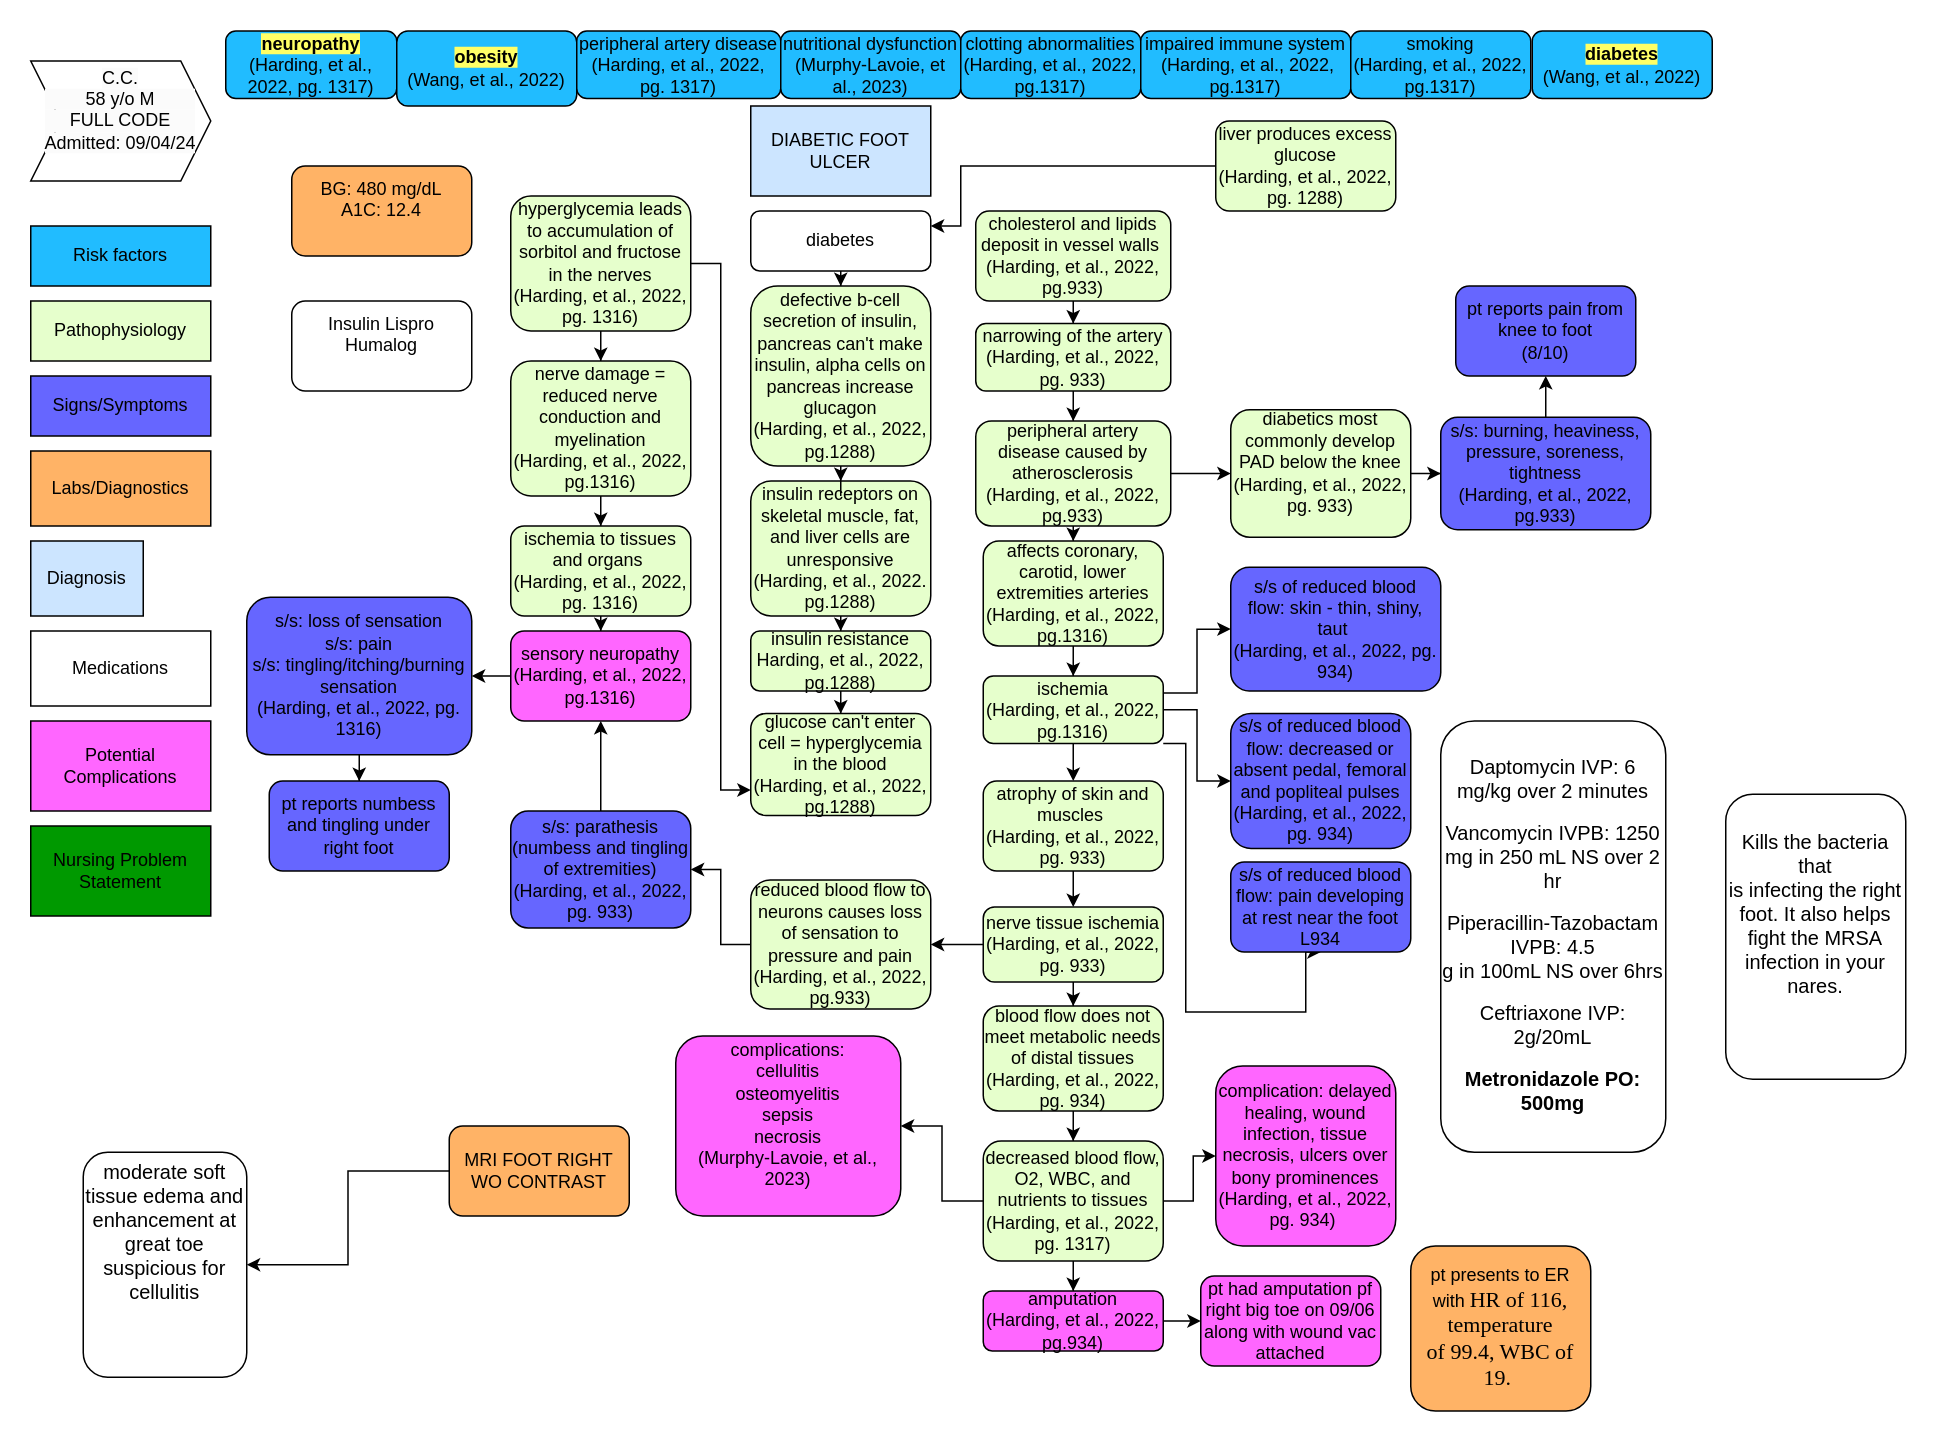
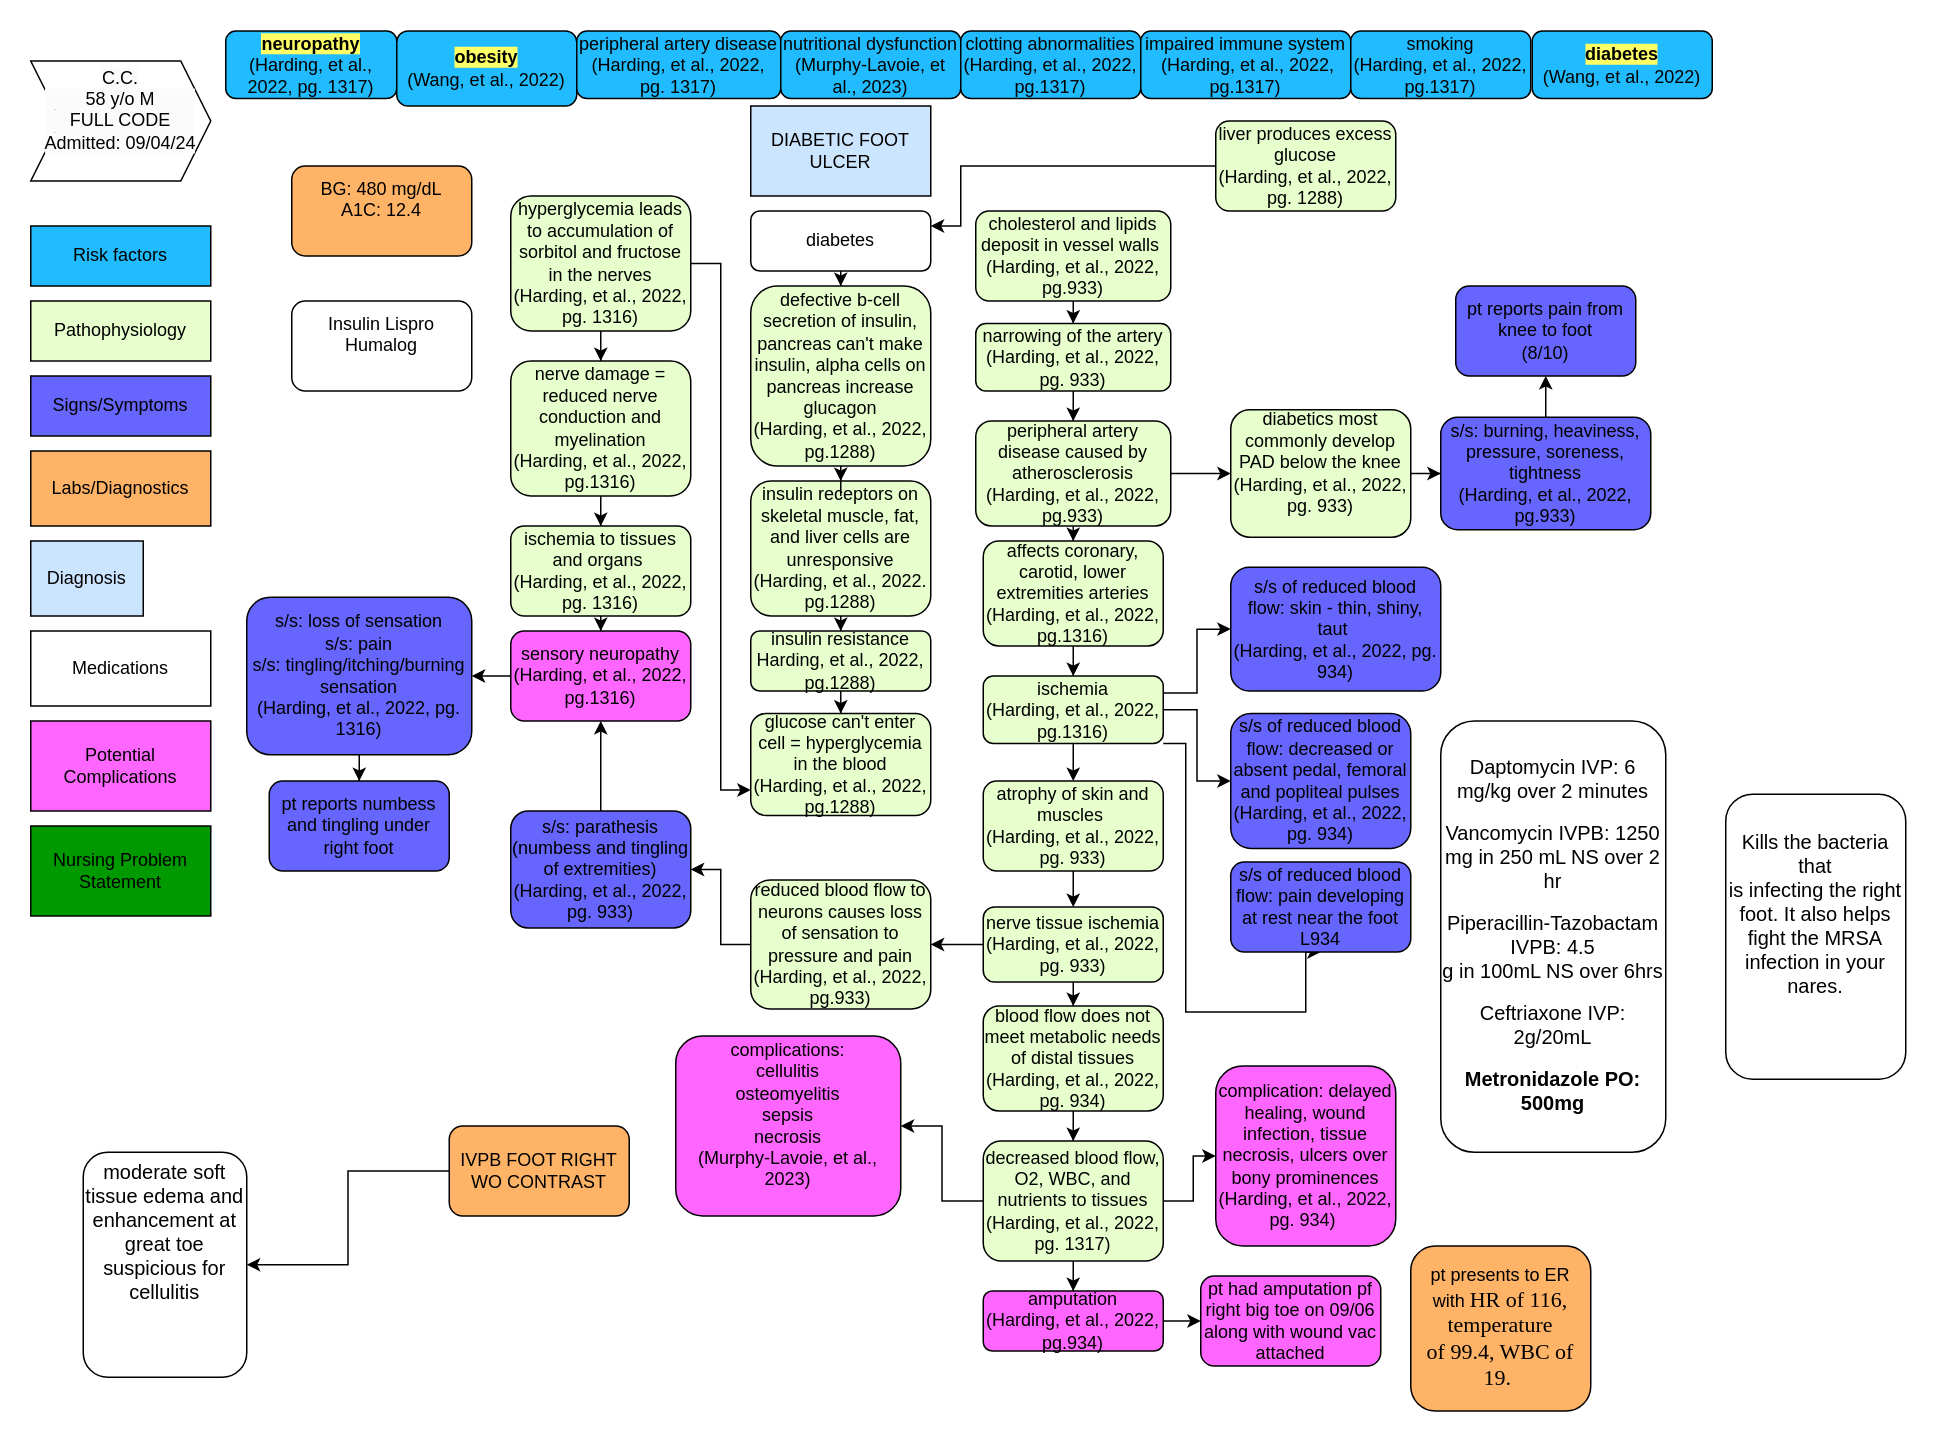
node "MRI FOOT RIGHT WO CONTRAST": label "MRI FOOT RIGHT WO CONTRAST" -> "IVPB FOOT RIGHT WO CONTRAST"
